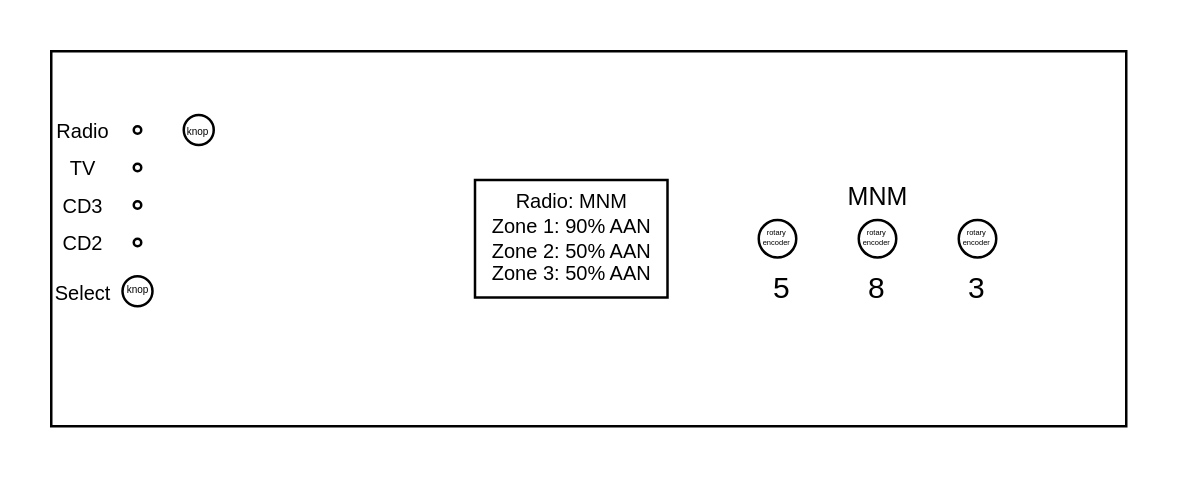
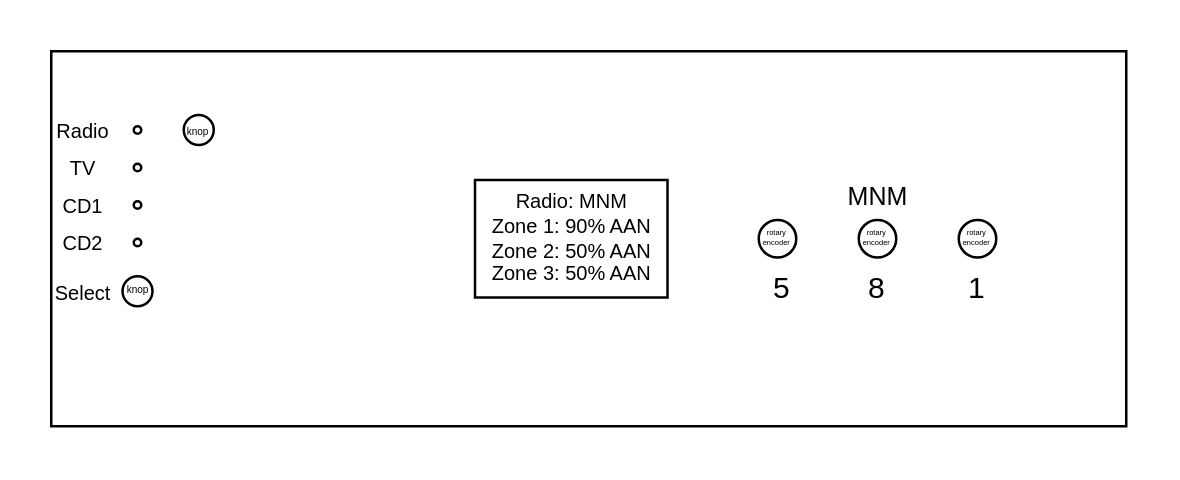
node "CD3": label "CD3" -> "CD1"
node "3": label "3" -> "1"
